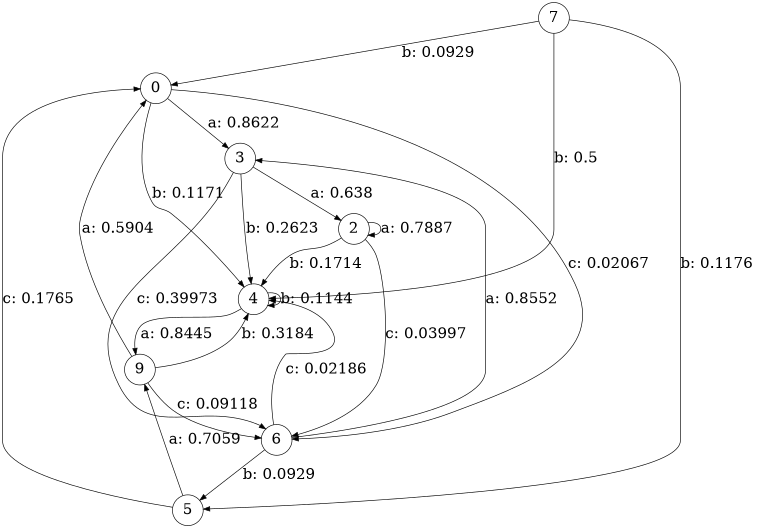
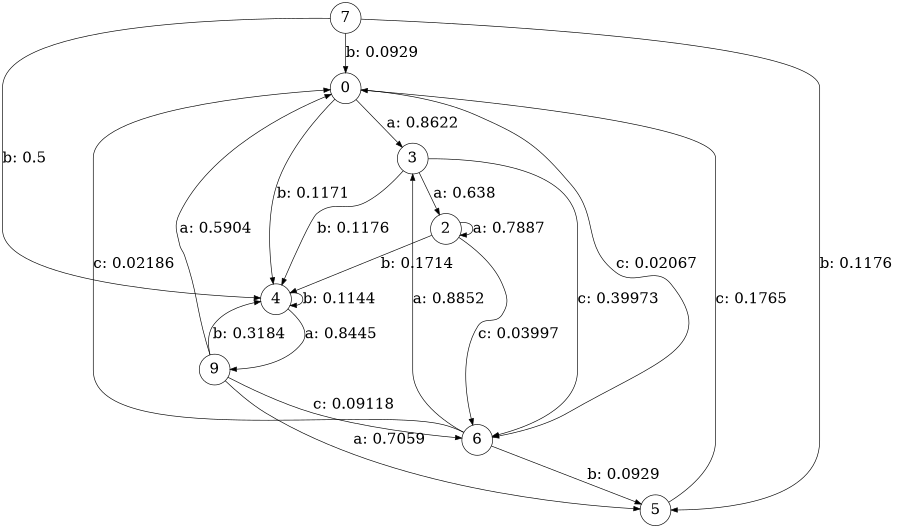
edge "3" -> "4": label "b: 0.2623   " -> "b: 0.1176   "
edge "6" -> "3": label "a: 0.8552   " -> "a: 0.8852   "
edge "6" -> "4": now "6" -> "0"
edge "5" -> "9": reversed
